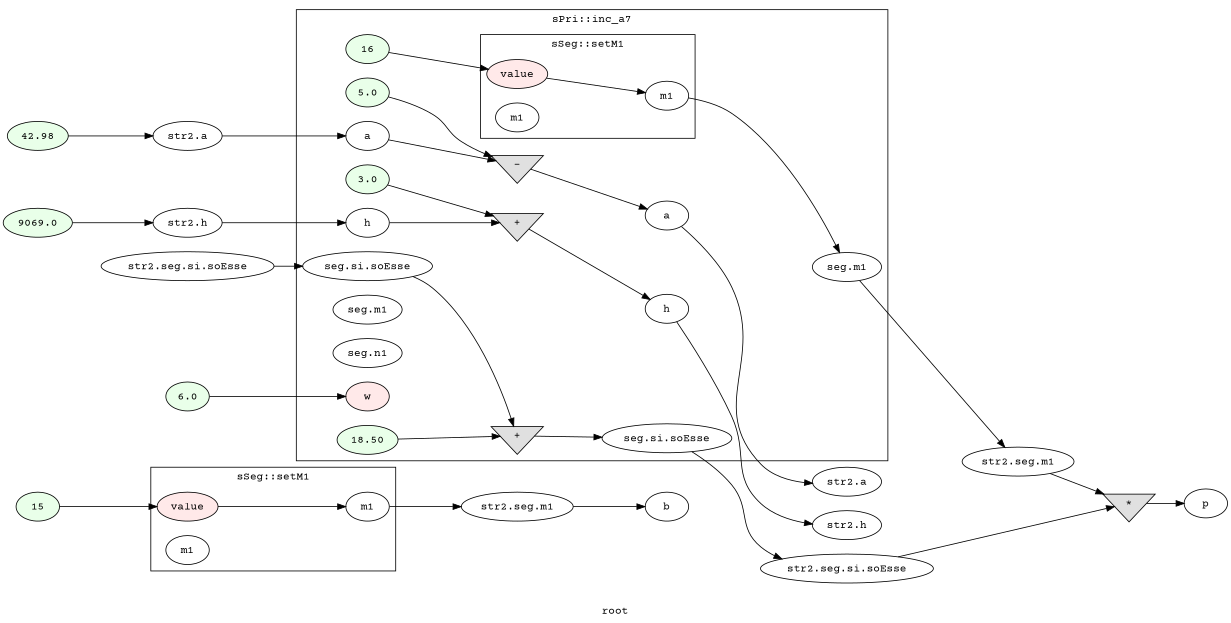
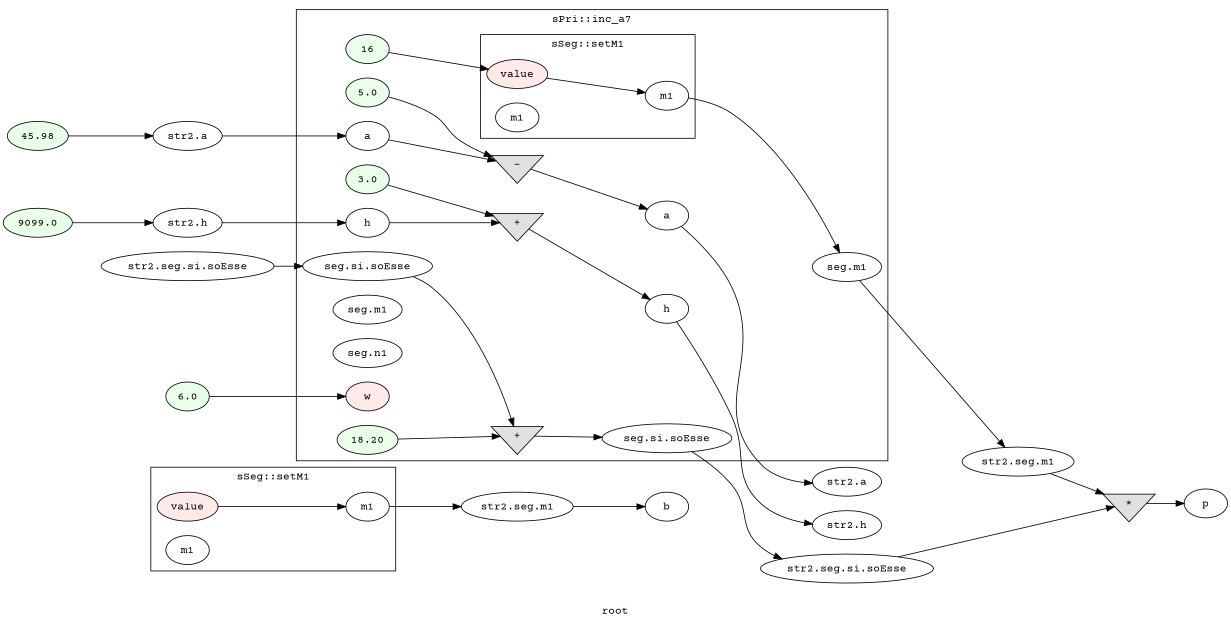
node "42.98": label "42.98" -> "45.98"
node "9069.0": label "9069.0" -> "9099.0"
node "18.50": label "18.50" -> "18.20"
node "15": removed
